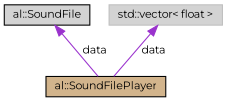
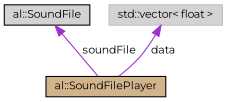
edge "al::SoundFilePlayer" -> "al::SoundFile": label " data" -> " soundFile"
